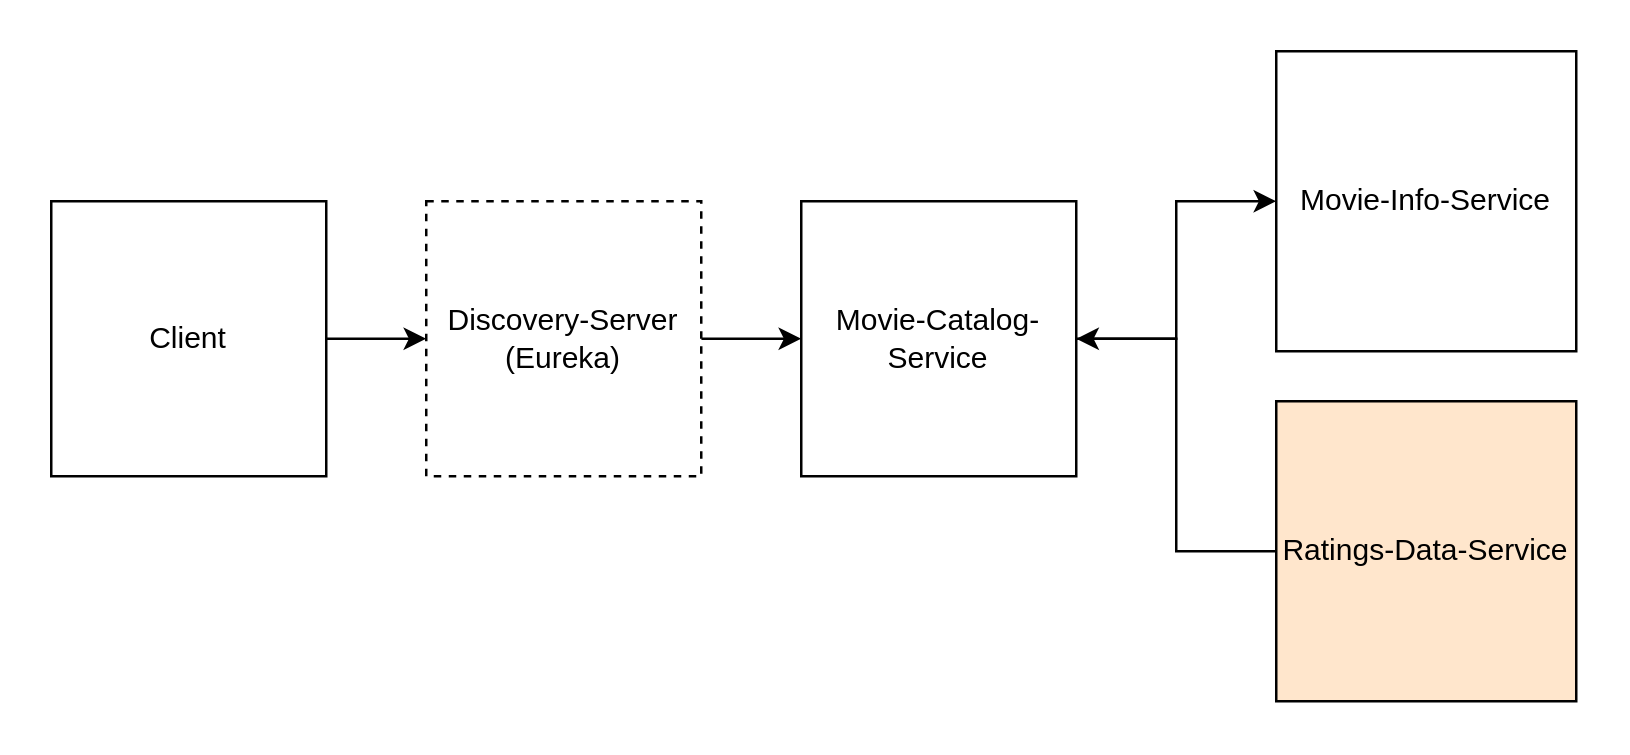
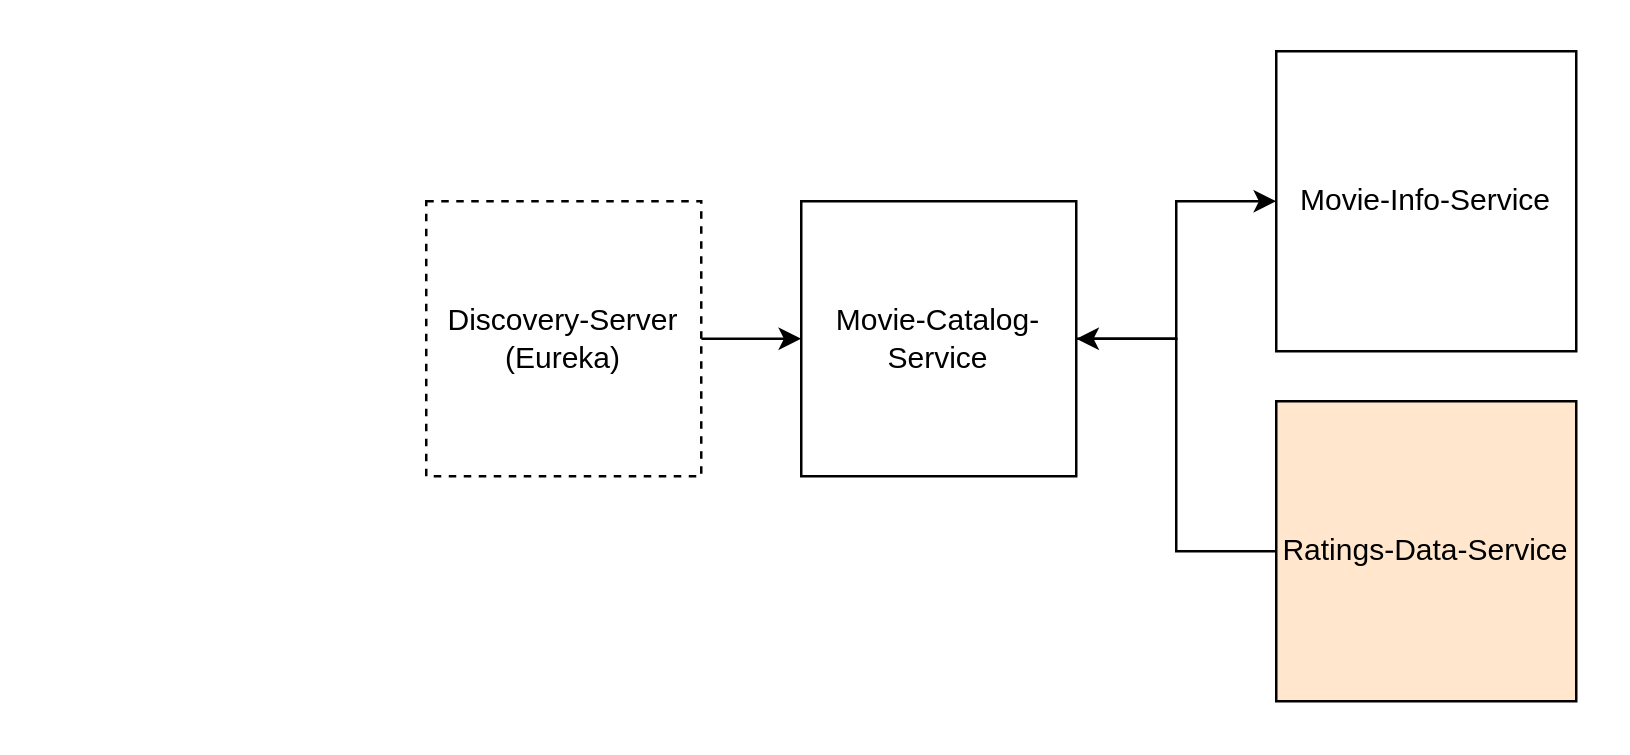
node "Client": removed
edge "Client" -> "Discovery-Server (Eureka)": removed
